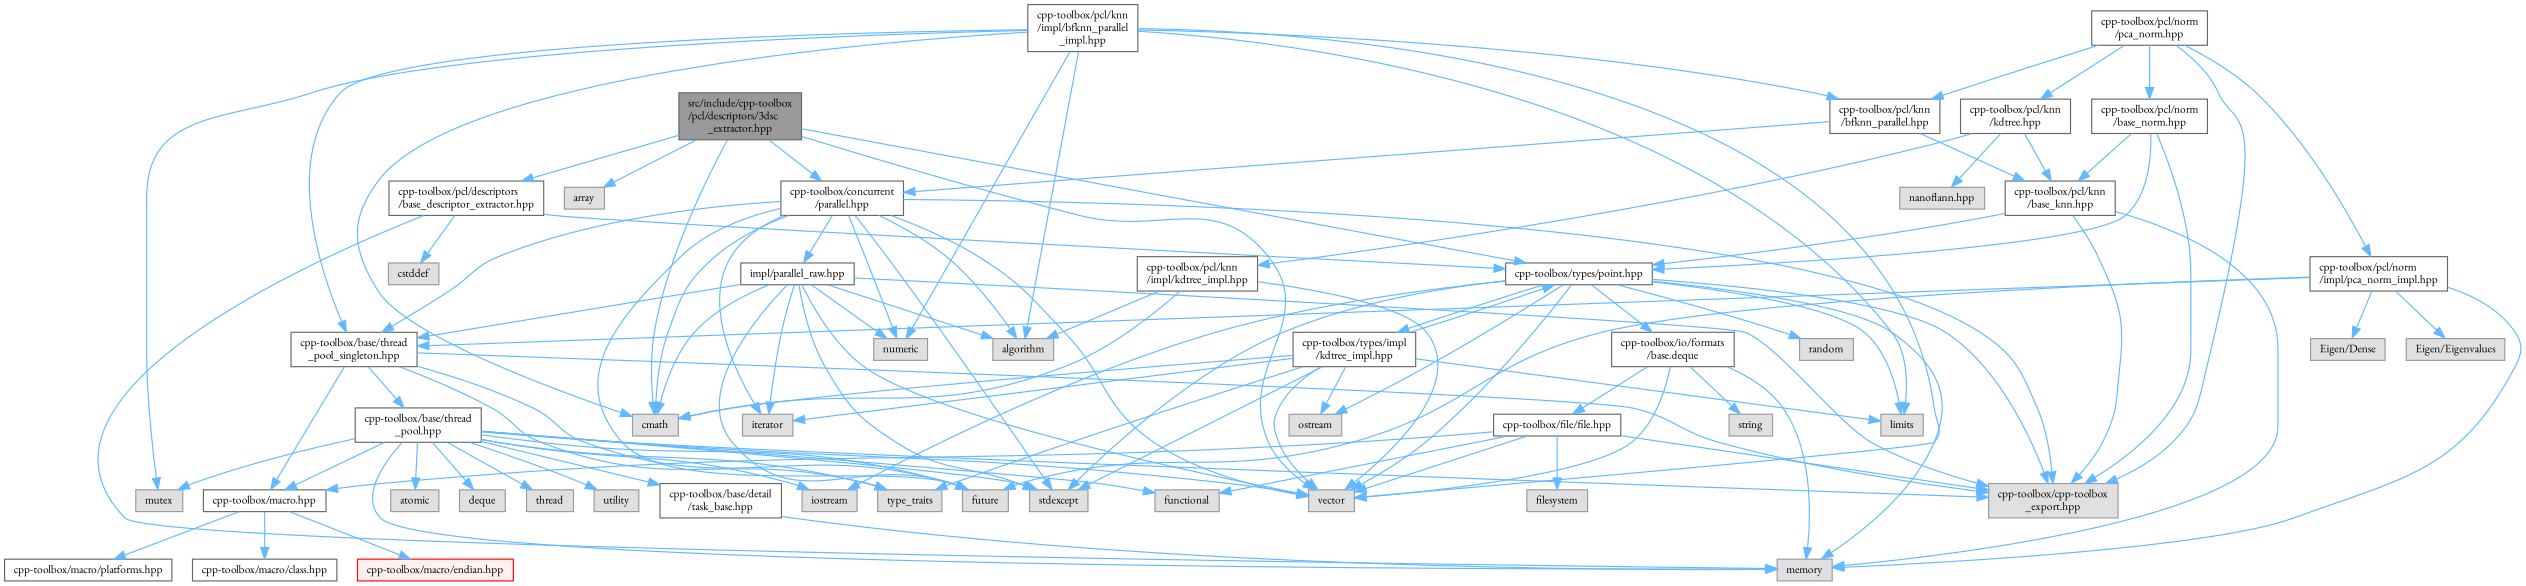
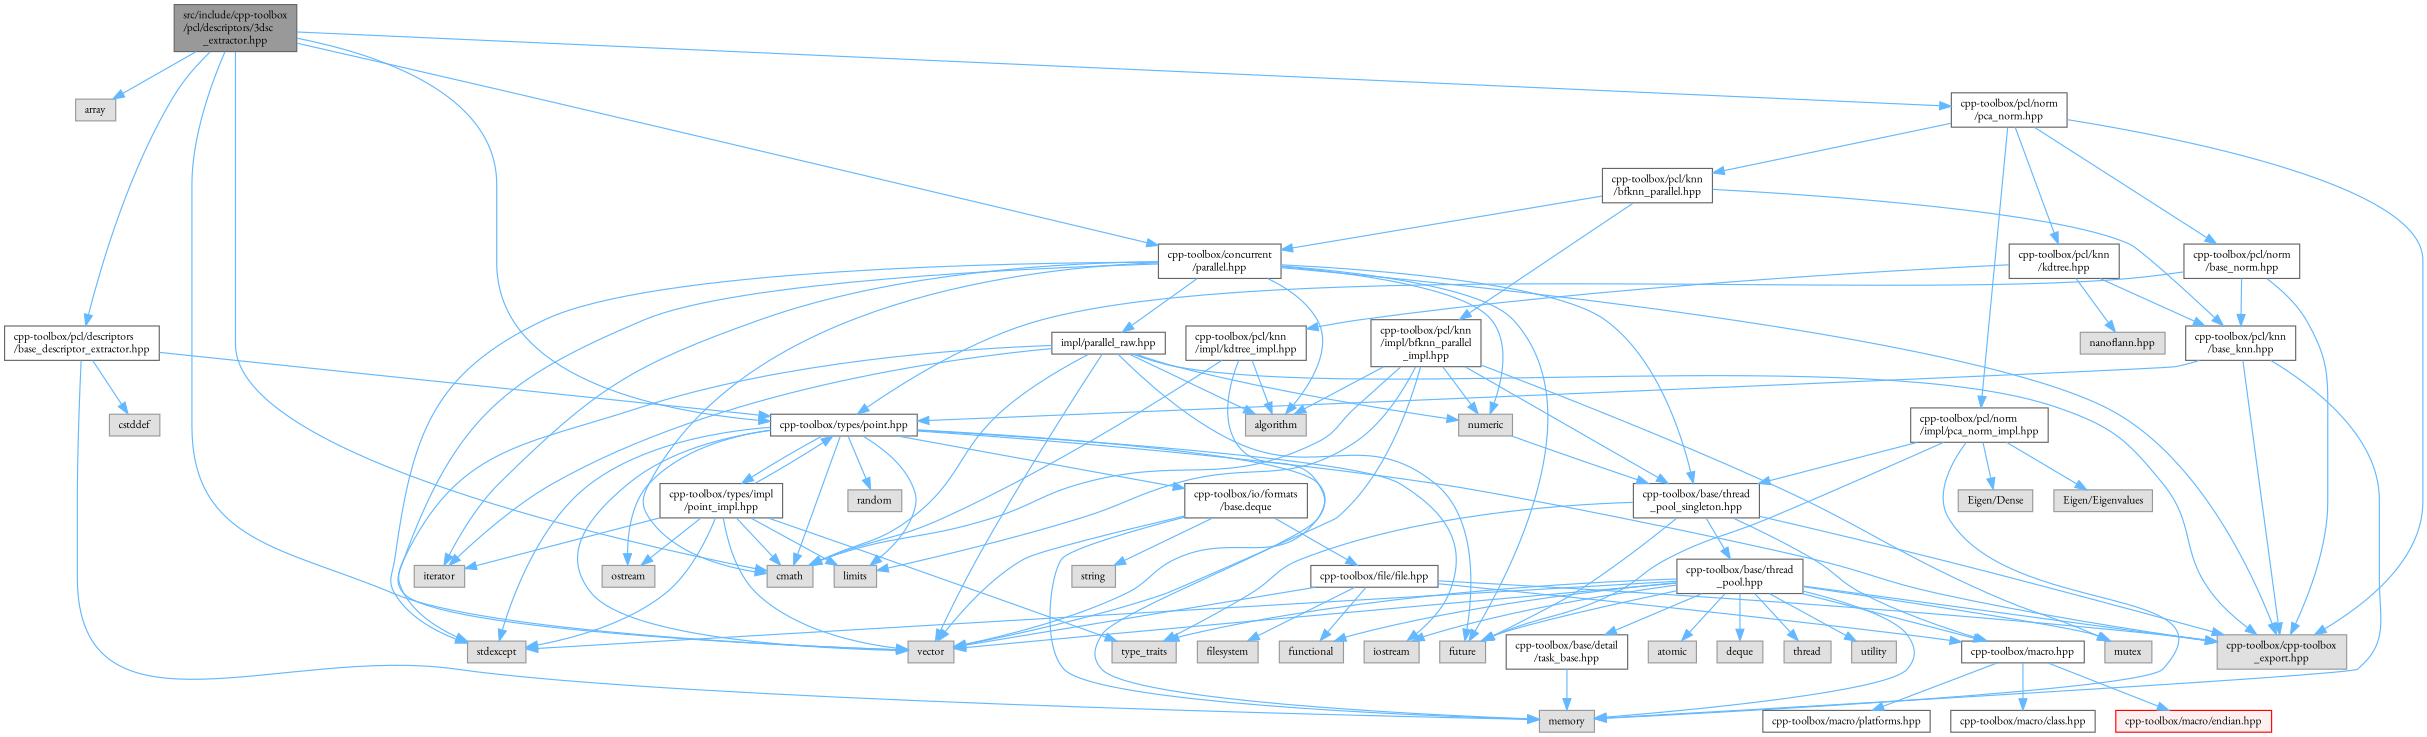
edge "cpp-toolbox/pcl/knn /impl/bfknn_parallel _impl.hpp" -> "cpp-toolbox/pcl/knn /bfknn_parallel.hpp": reversed
edge "src/include/cpp-toolbox /pcl/descriptors/3dsc _extractor.hpp" -> "cpp-toolbox/pcl/norm /pca_norm.hpp": added
edge "impl/parallel_raw.hpp" -> "cpp-toolbox/base/thread _pool_singleton.hpp": now "numeric" -> "cpp-toolbox/base/thread _pool_singleton.hpp"
node "cpp-toolbox/types/impl /kdtree_impl.hpp": label "cpp-toolbox/types/impl /kdtree_impl.hpp" -> "cpp-toolbox/types/impl /point_impl.hpp"
edge "cpp-toolbox/types/point.hpp" -> "cmath": added
